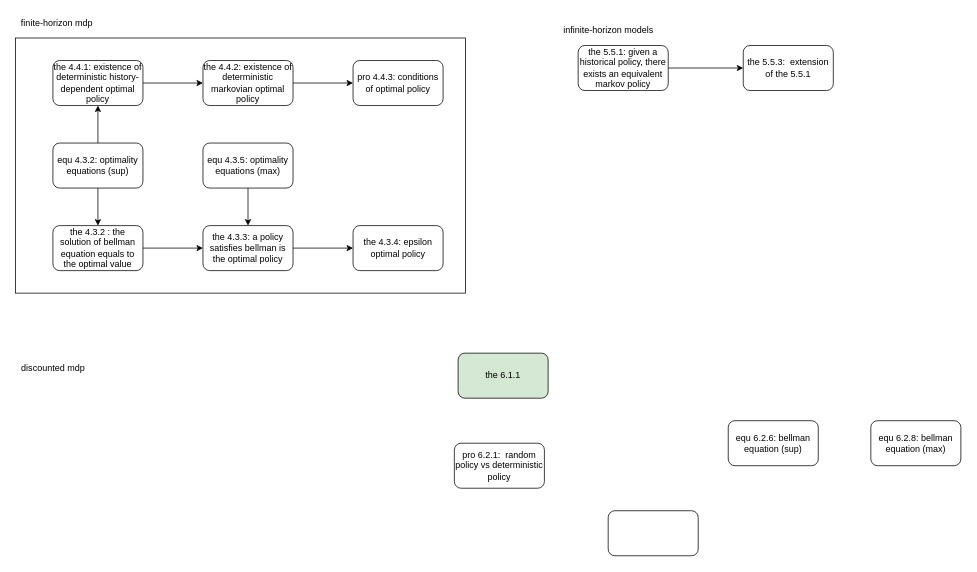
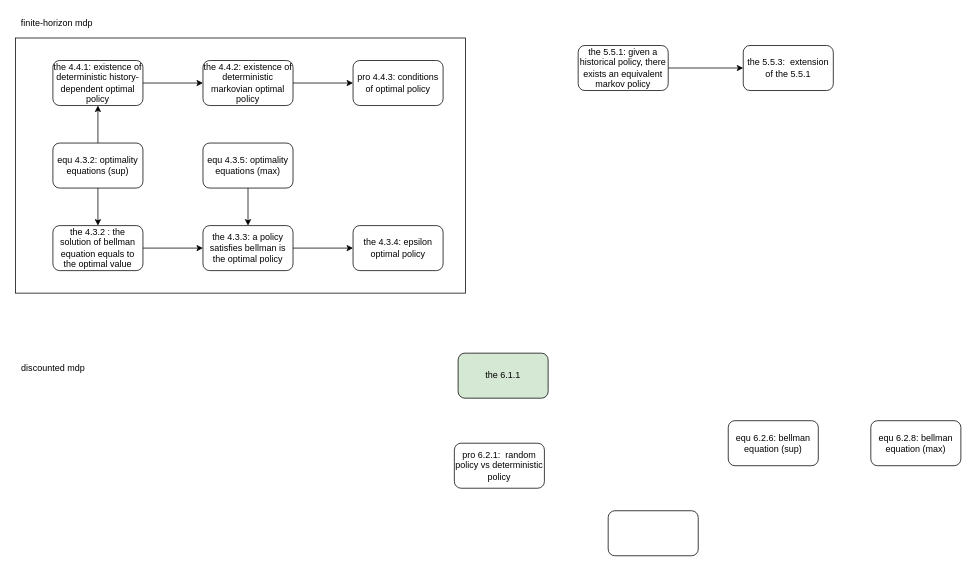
node "infinite-horizon models": removed
